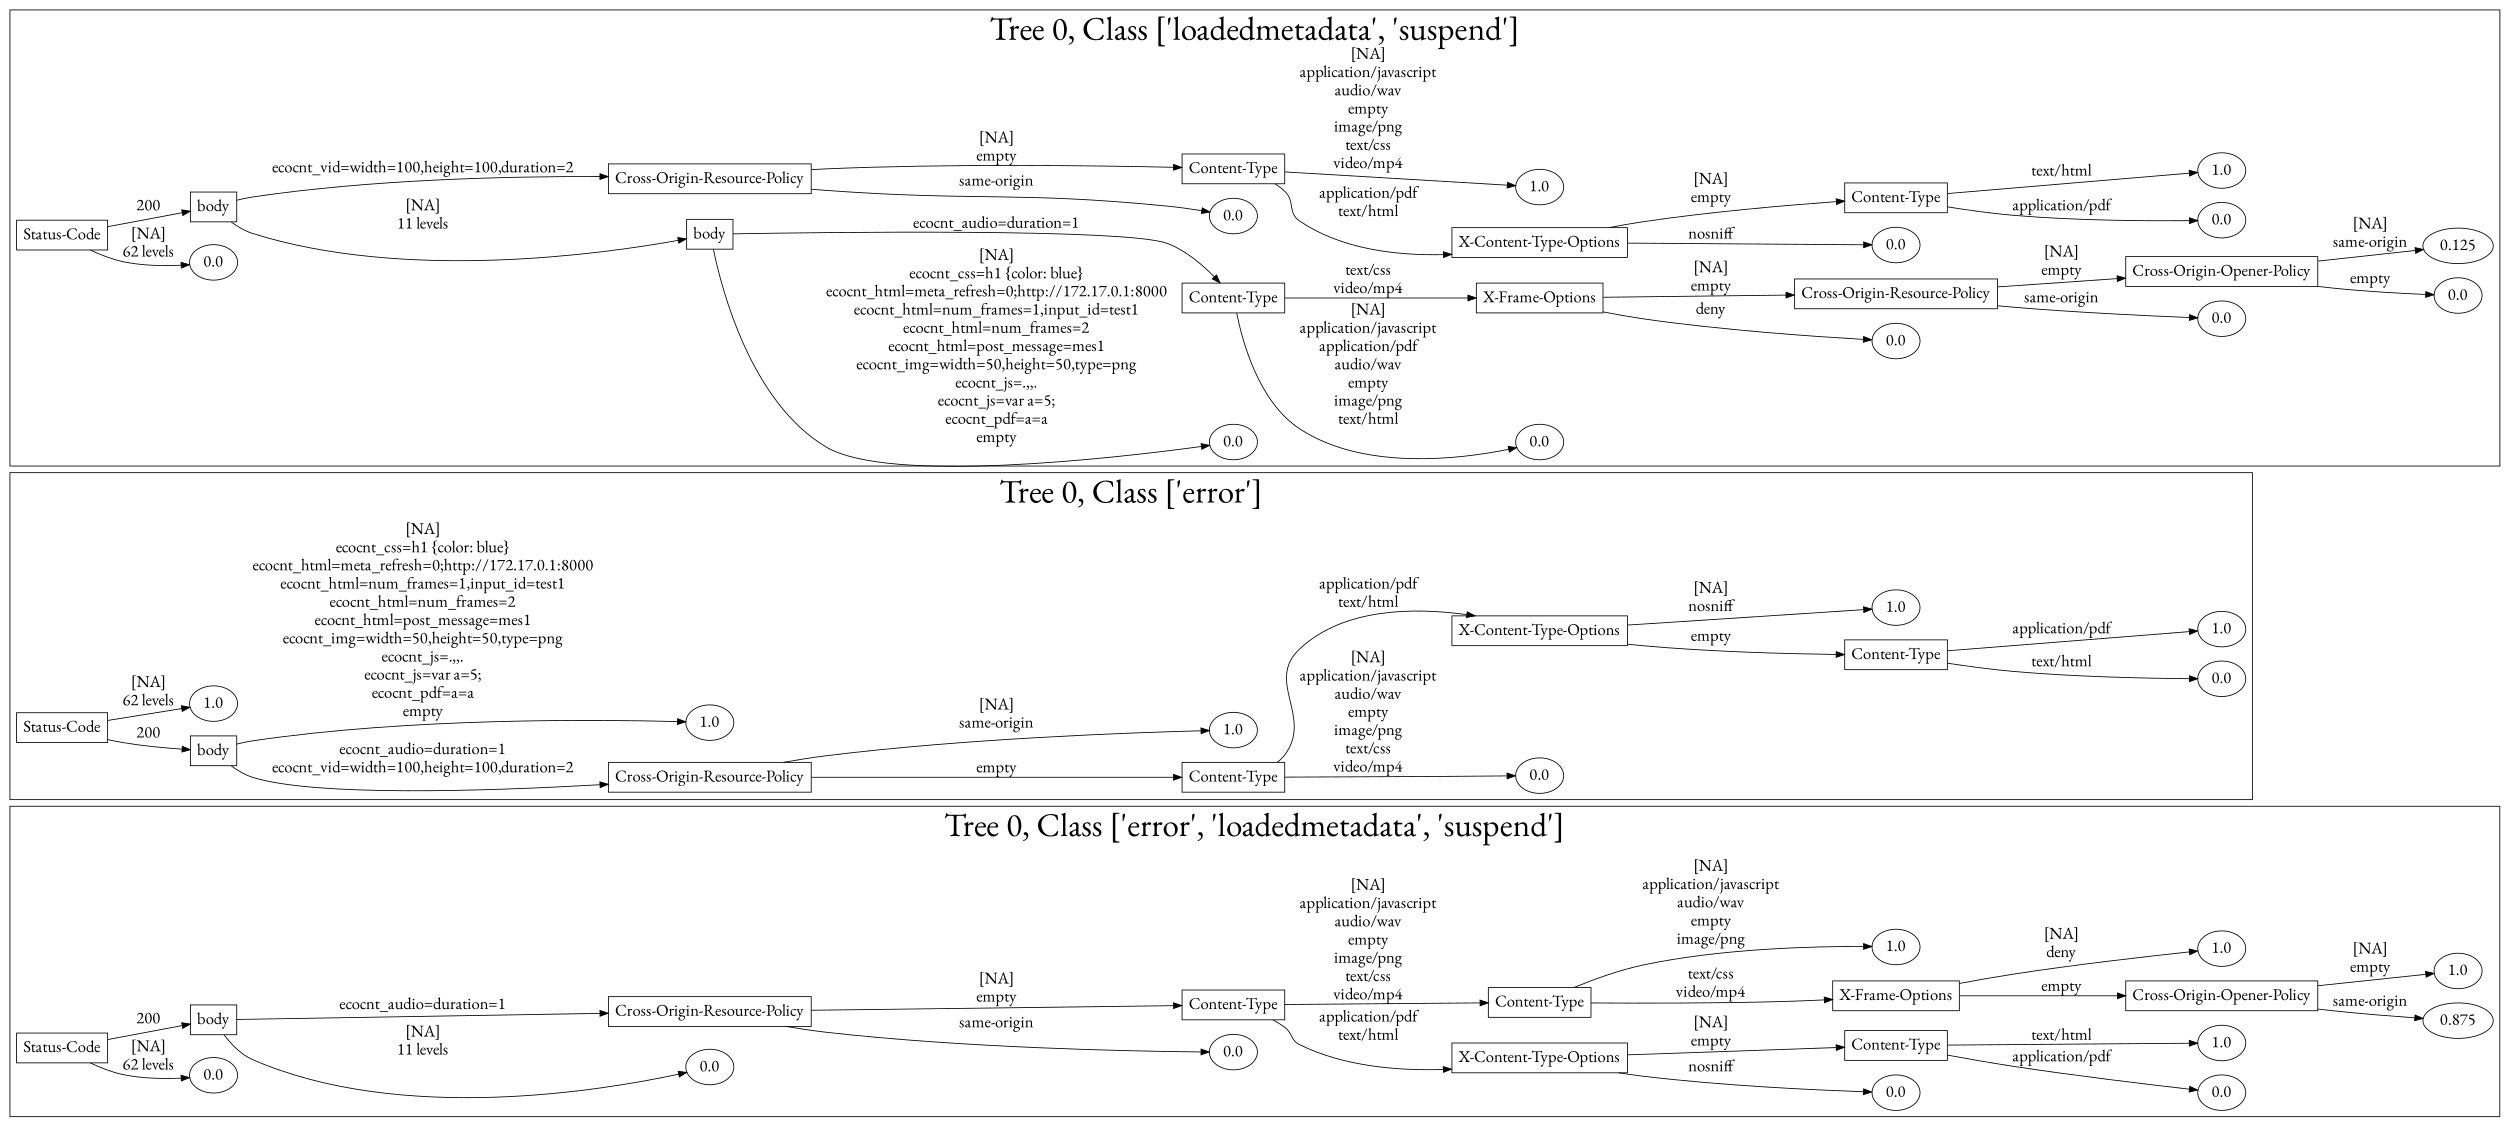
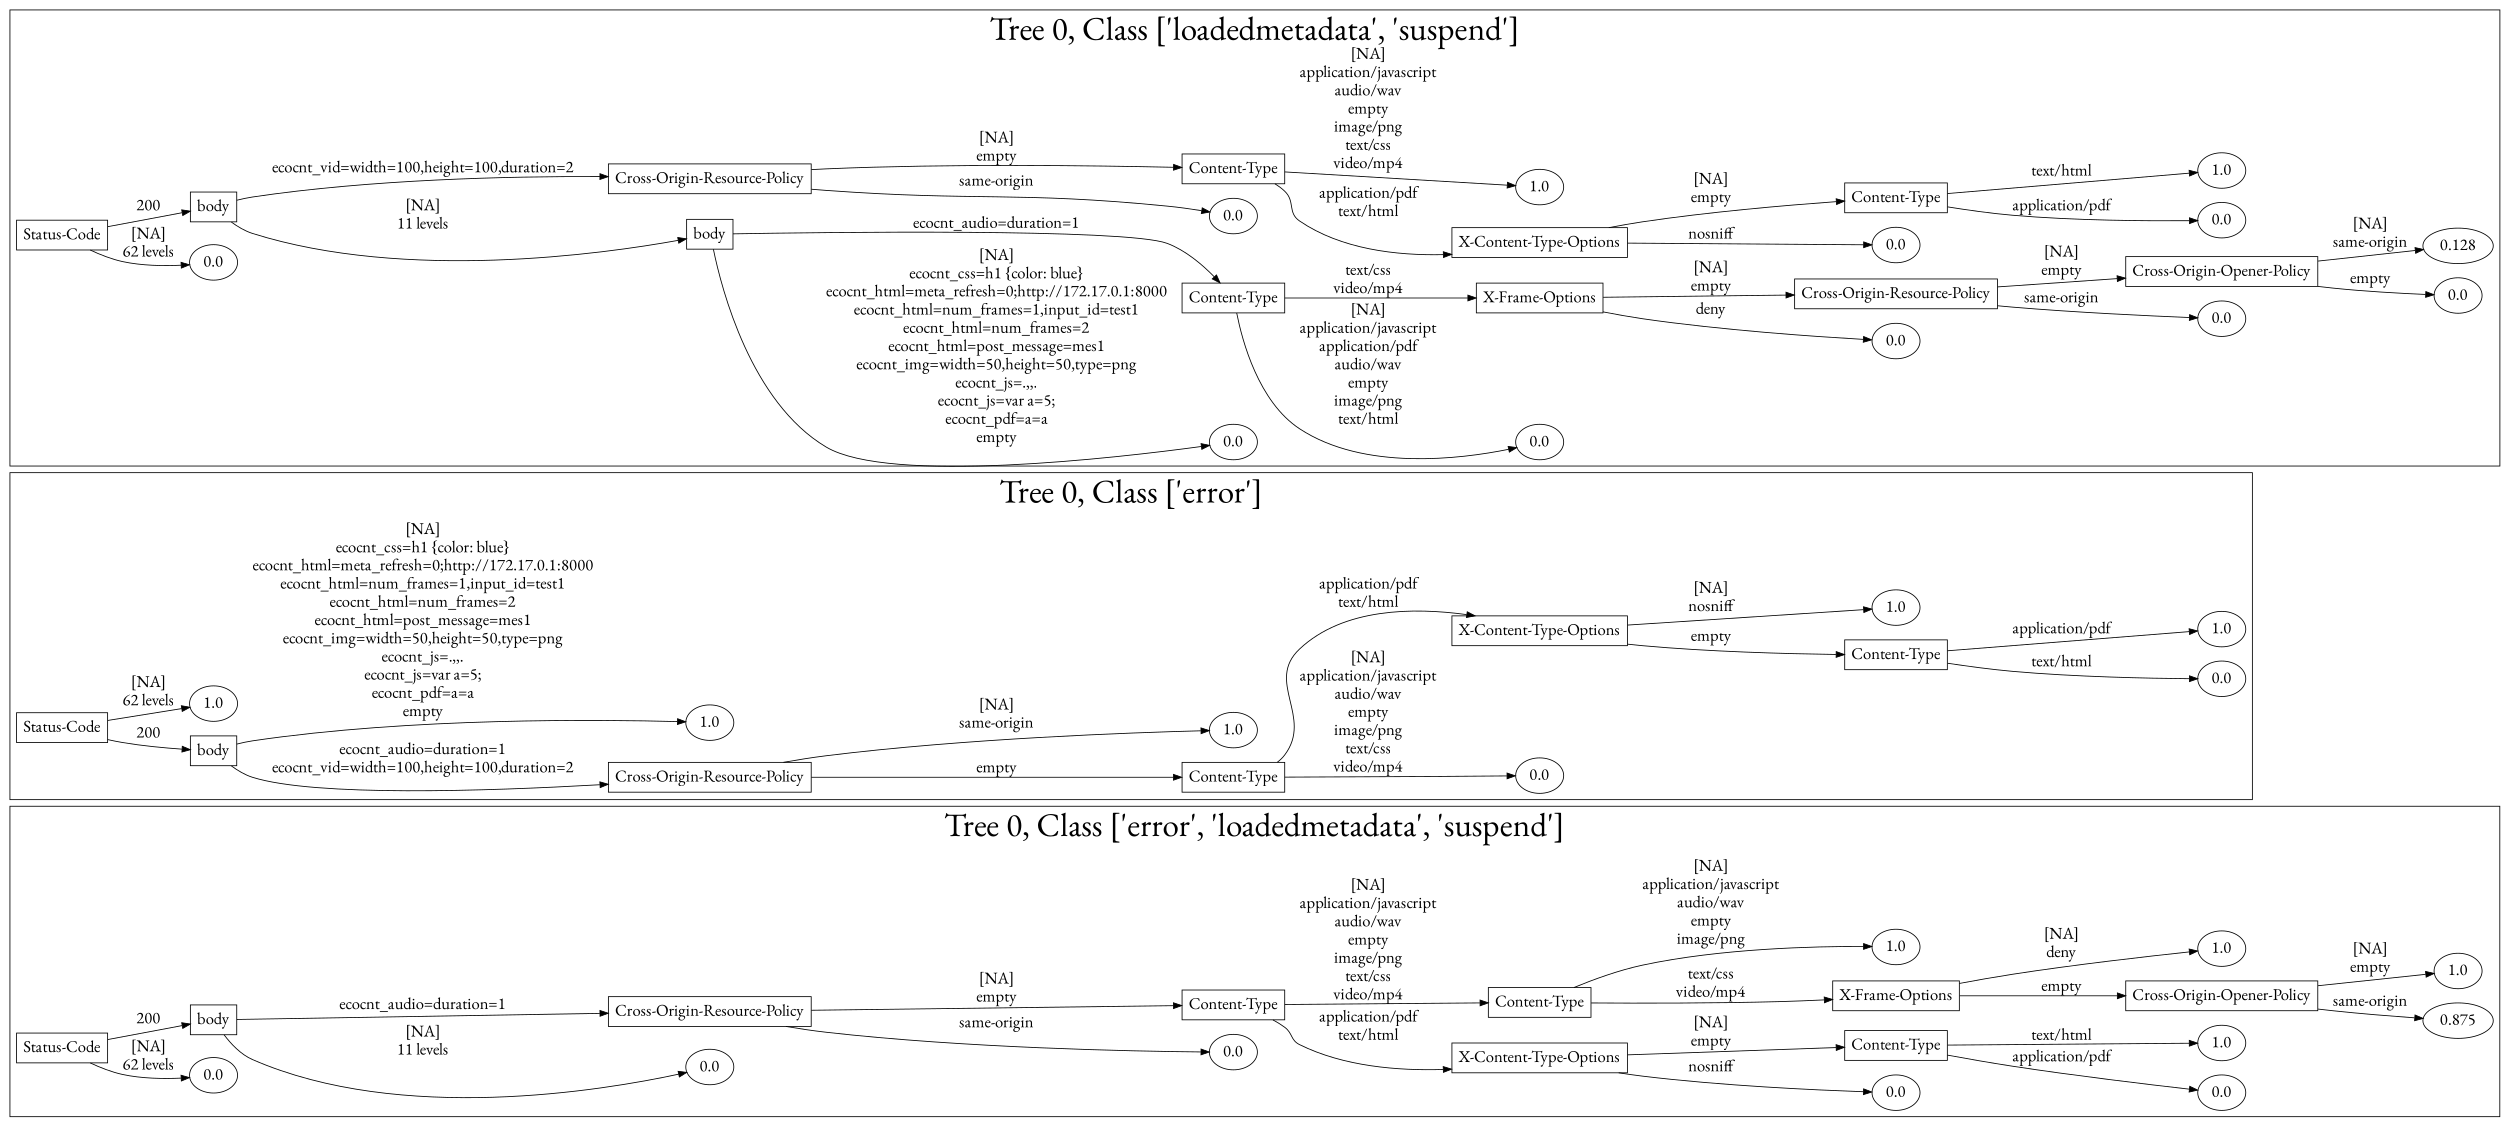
node "0.125": label "0.125" -> "0.128"
